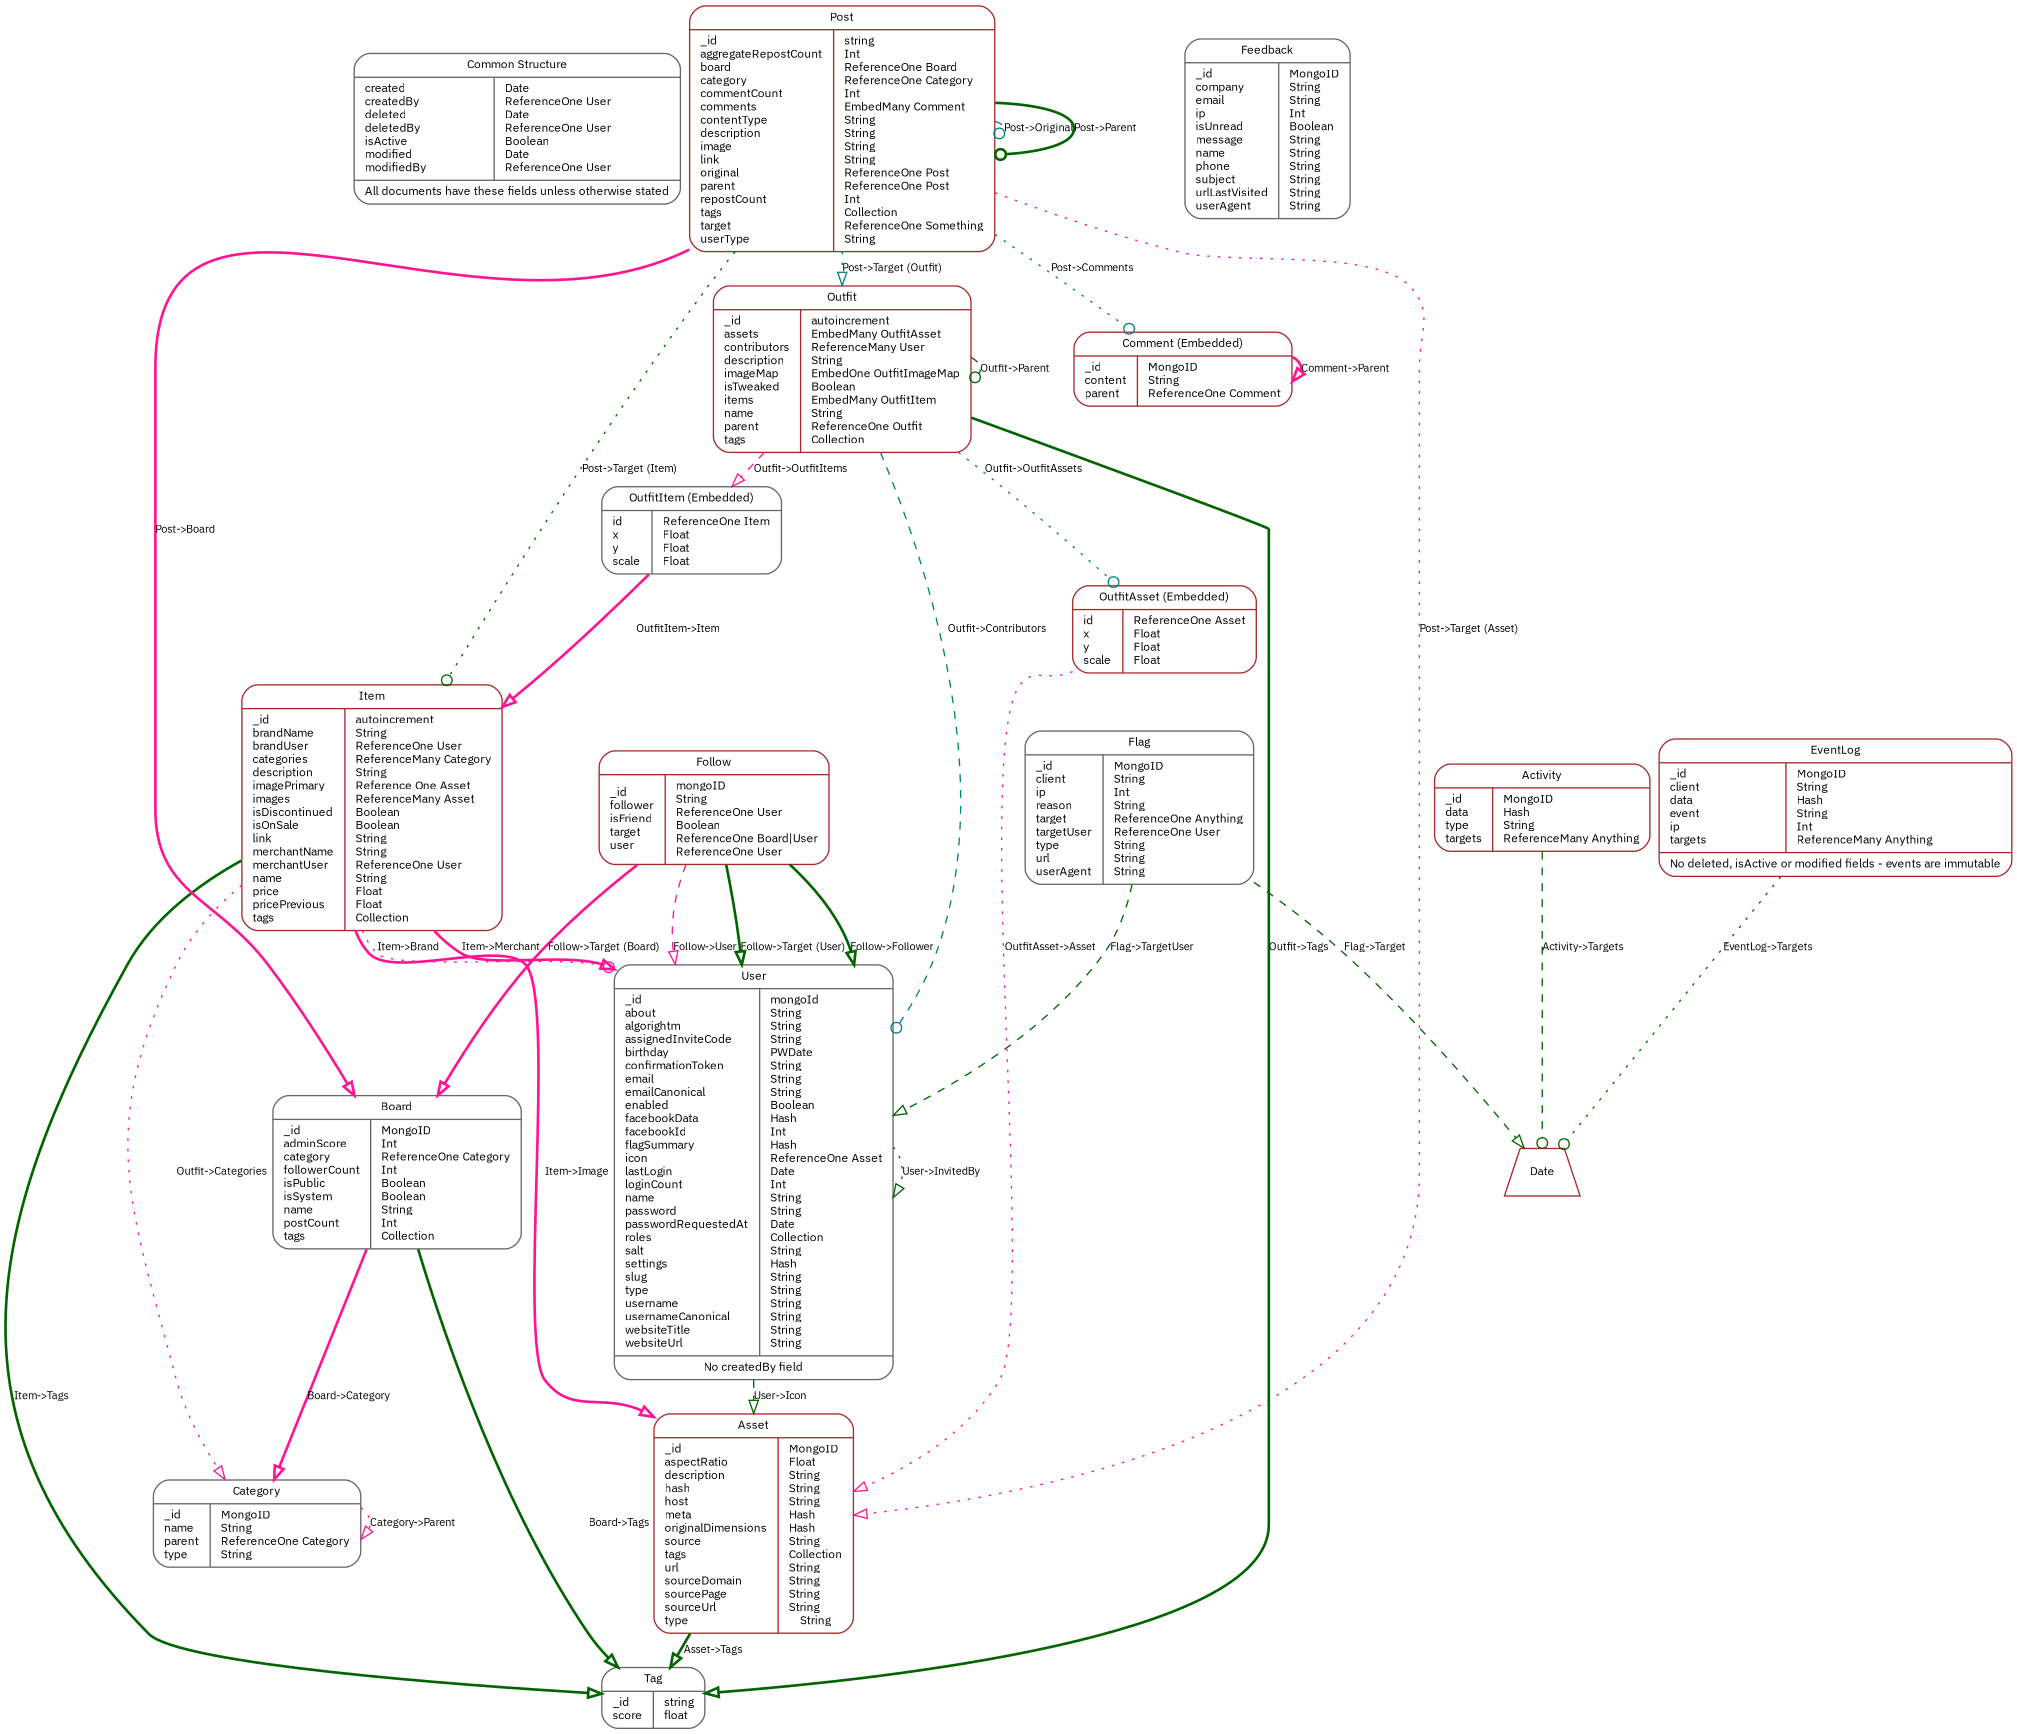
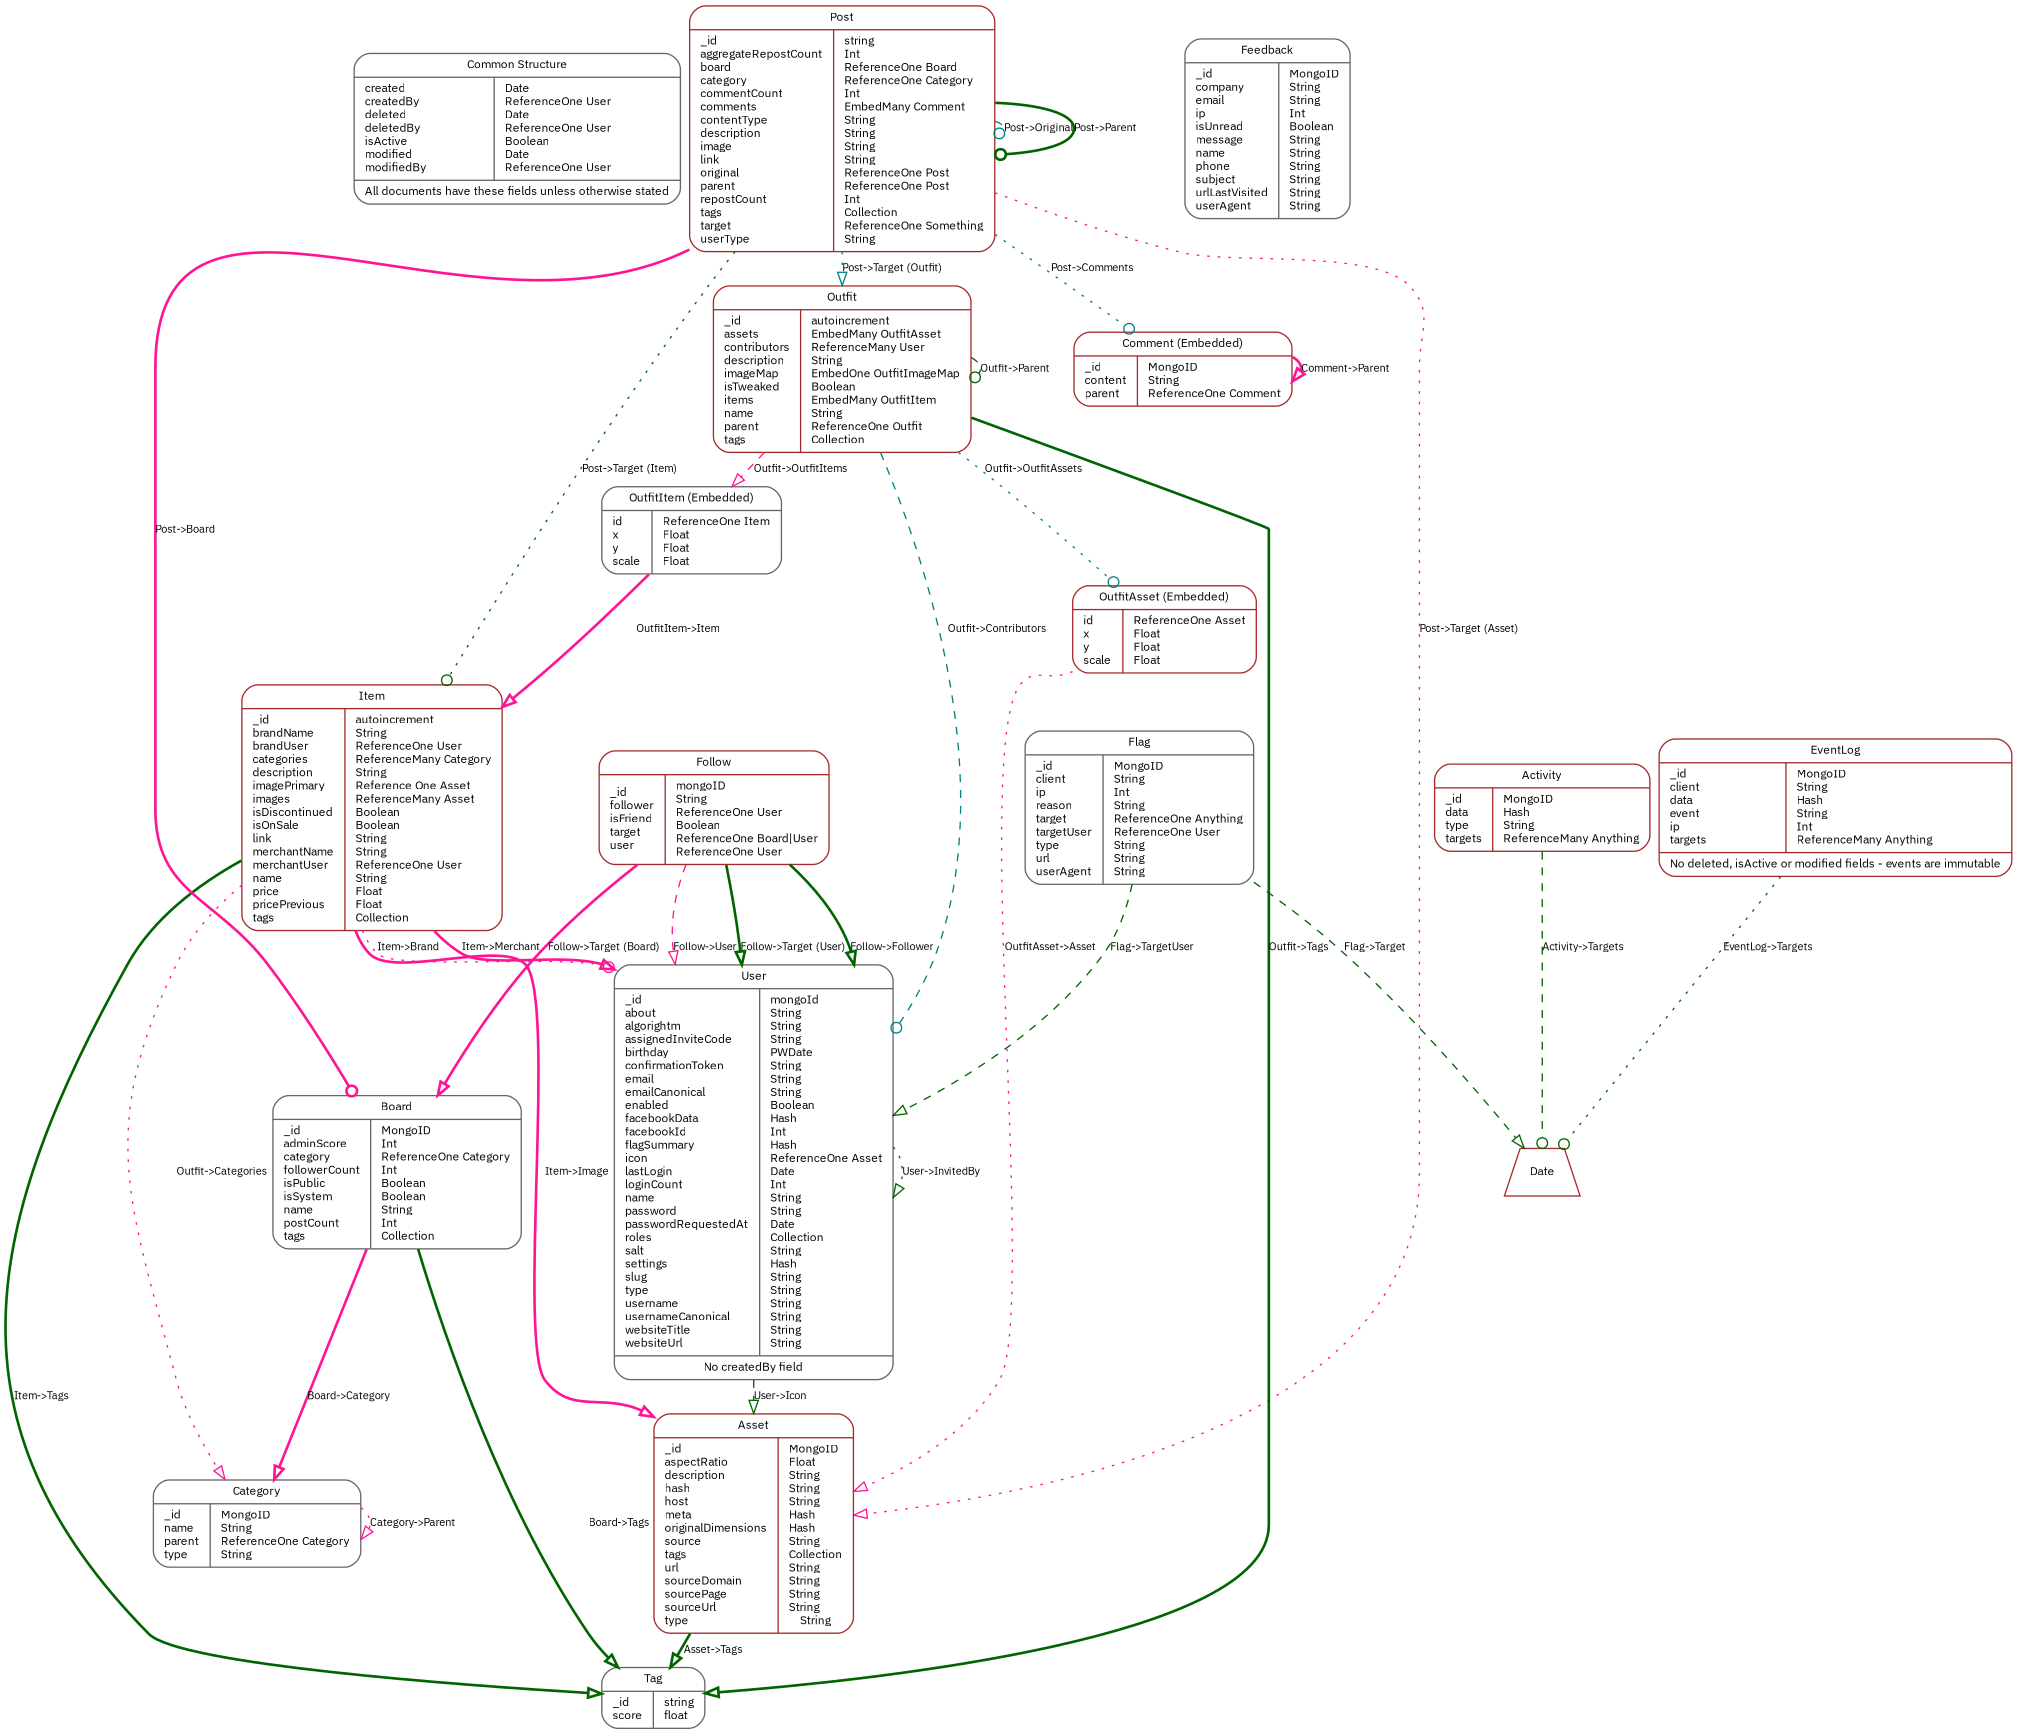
edge "Post" -> "Board": arrowhead onormal -> odot
